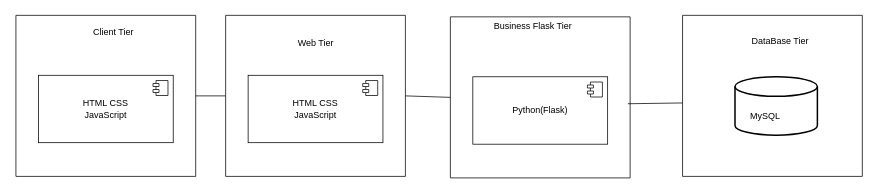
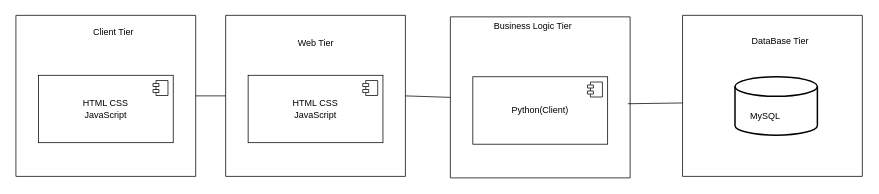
node "Business Flask Tier": label "Business Flask Tier" -> "Business Logic Tier"
node "Python(Flask)": label "Python(Flask)" -> "Python(Client)"
